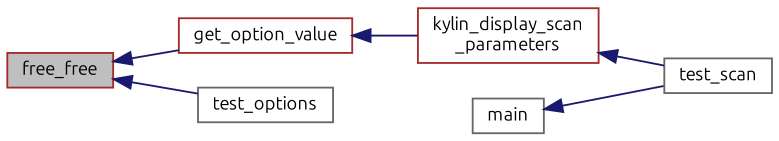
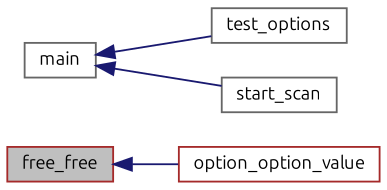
node "get_option_value": label "get_option_value" -> "option_option_value"
node "kylin_display_scan _parameters": removed
node "test_scan": label "test_scan" -> "start_scan"
edge "test_options" -> "free_free": now "test_options" -> "main"
